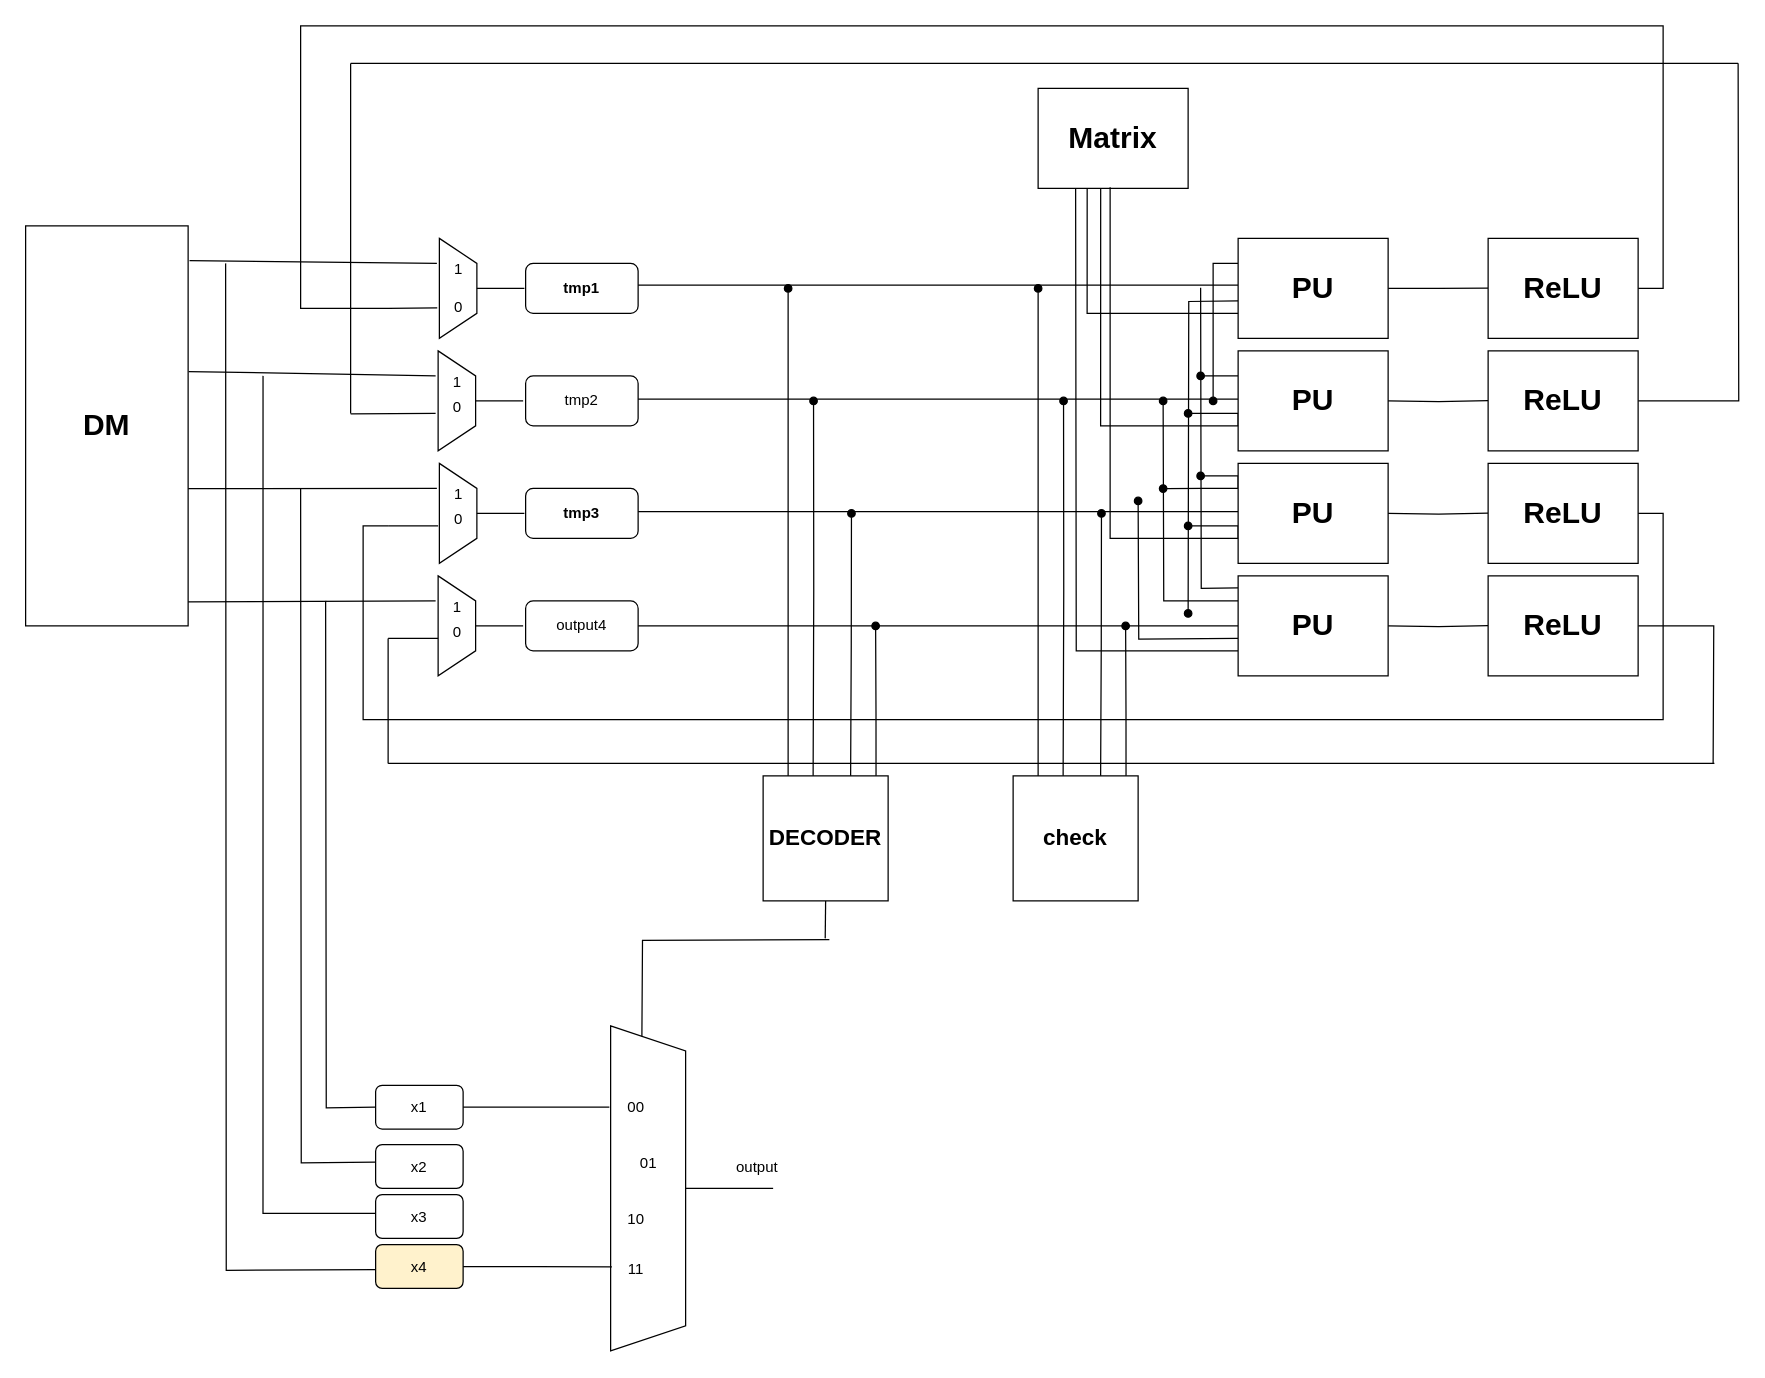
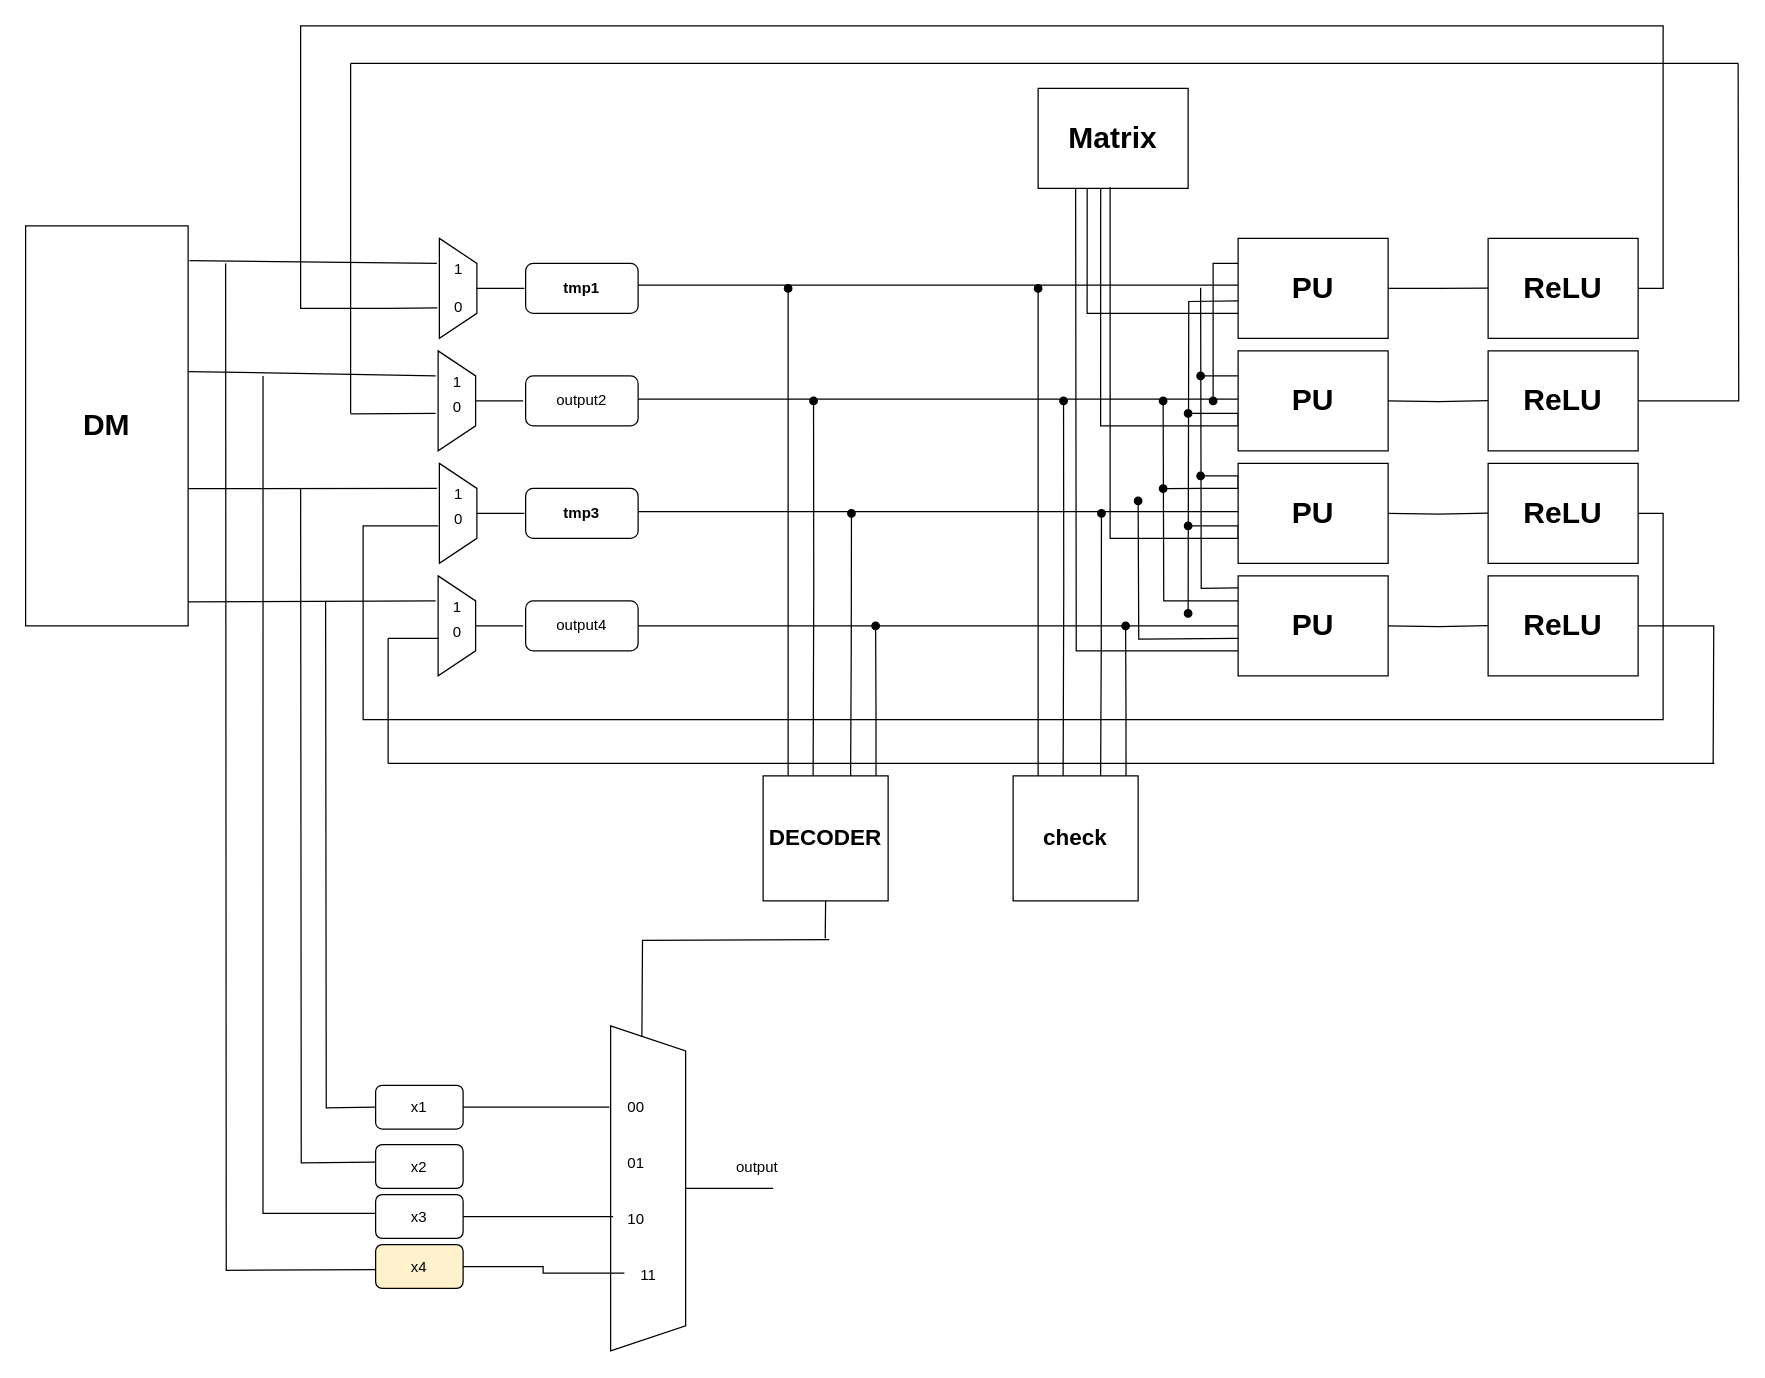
node "tmp2": label "tmp2" -> "output2"
node "01": moved (648, 1163) -> (636, 1163)
edge "x3" -- "10": added
node "11": moved (636, 1269) -> (648, 1276)
